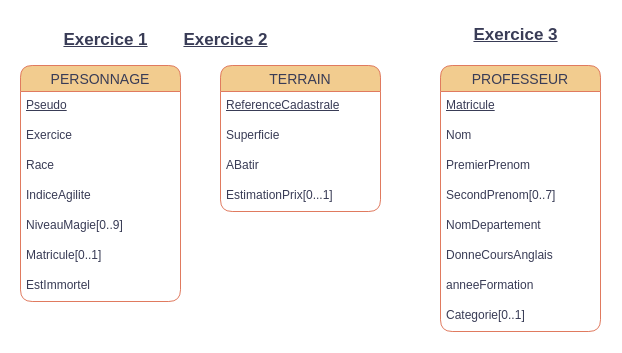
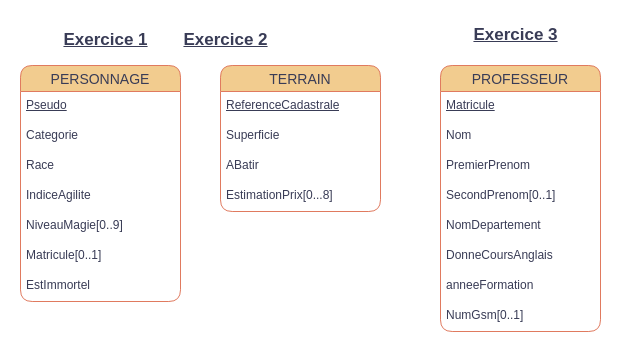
node "Exercice": label "Exercice" -> "Categorie"
node "EstimationPrix[0...1]": label "EstimationPrix[0...1]" -> "EstimationPrix[0...8]"
node "SecondPrenom[0..7]": label "SecondPrenom[0..7]" -> "SecondPrenom[0..1]"
node "Categorie[0..1]": label "Categorie[0..1]" -> "NumGsm[0..1]"
